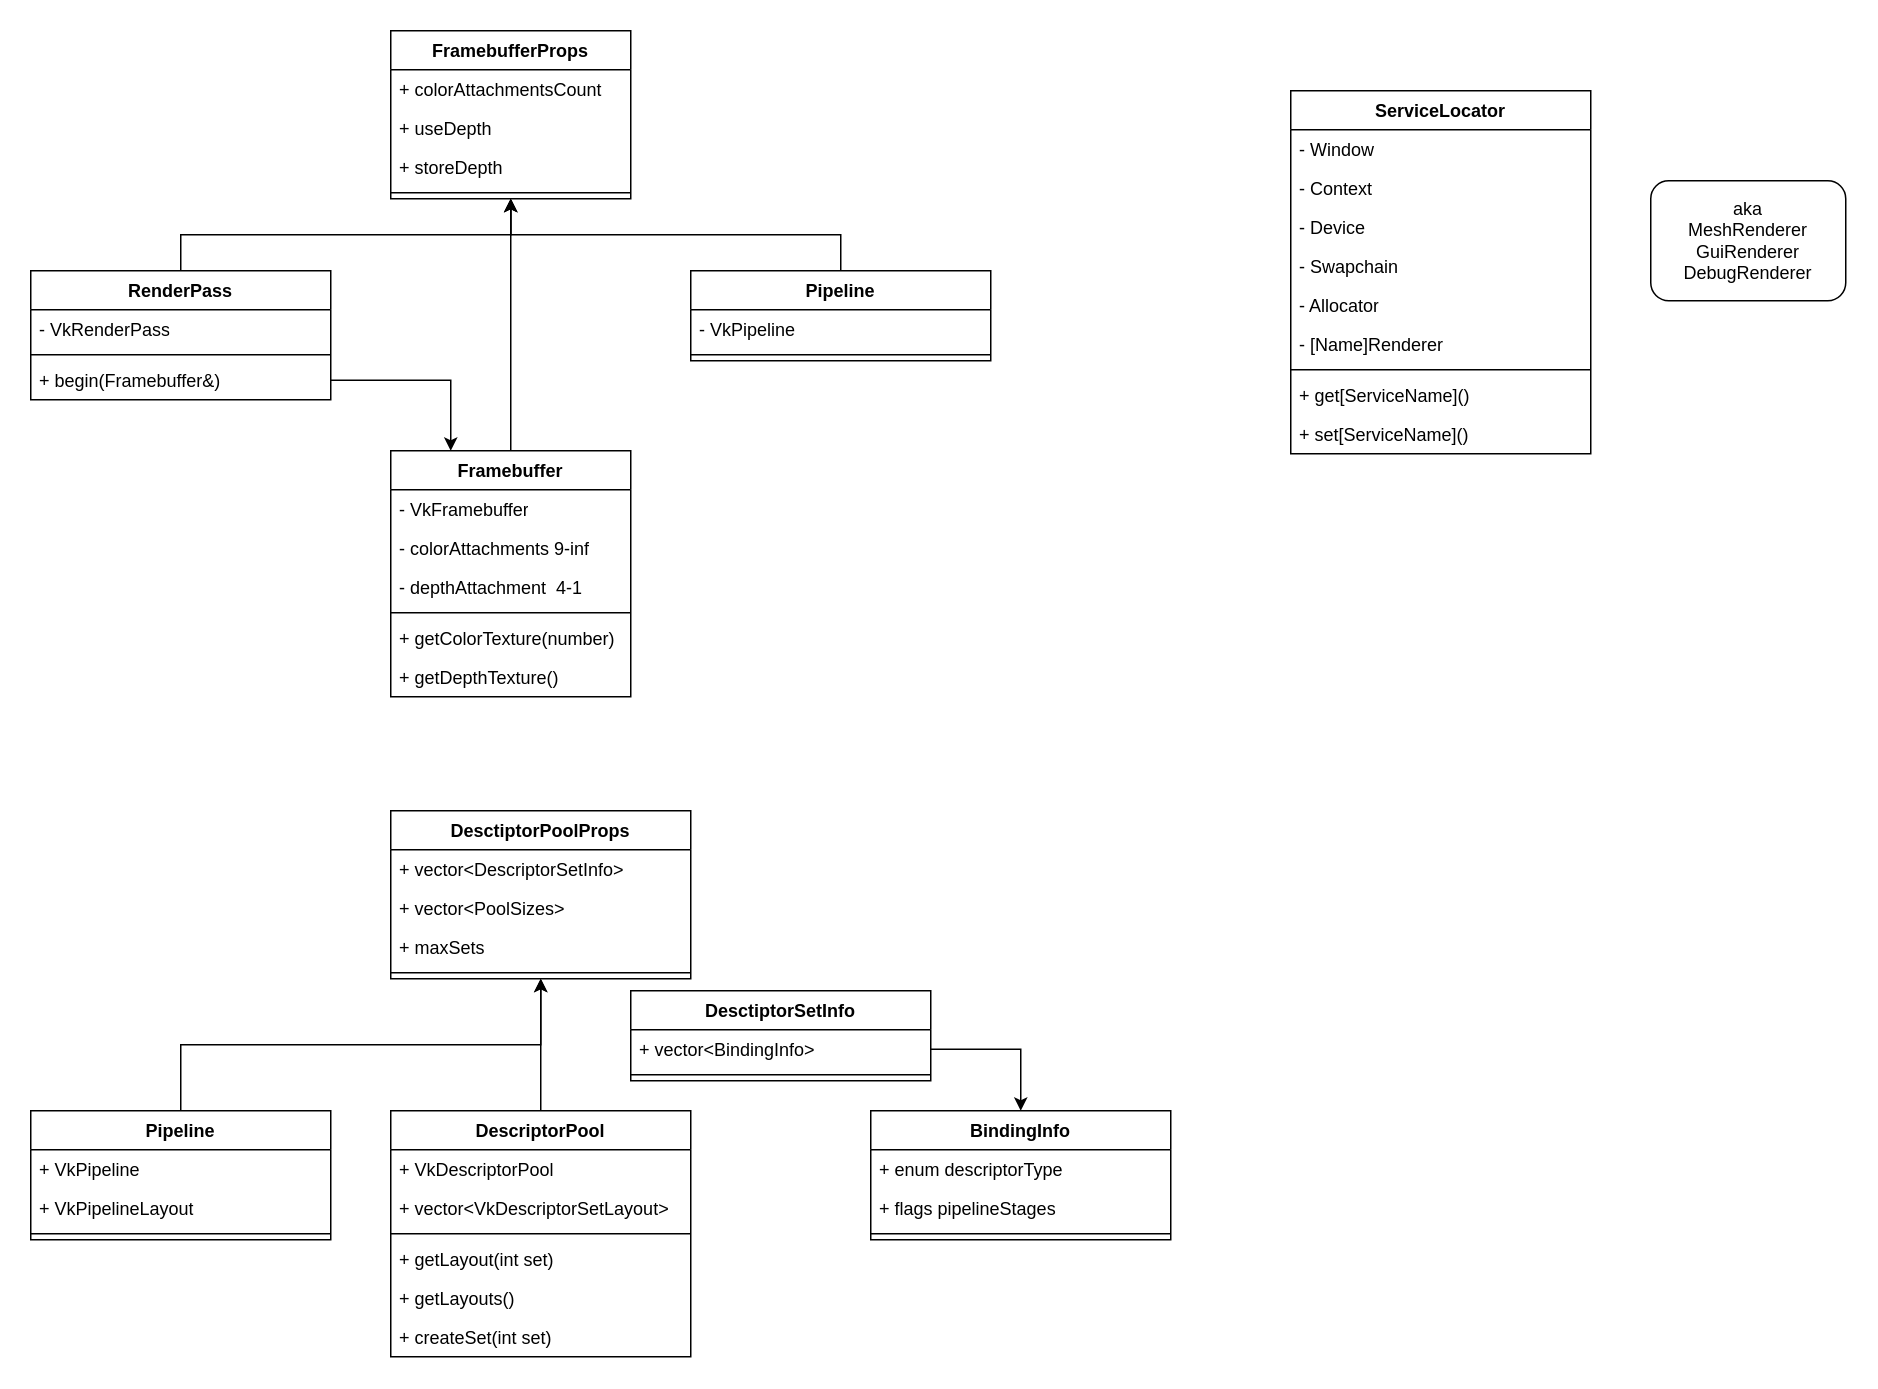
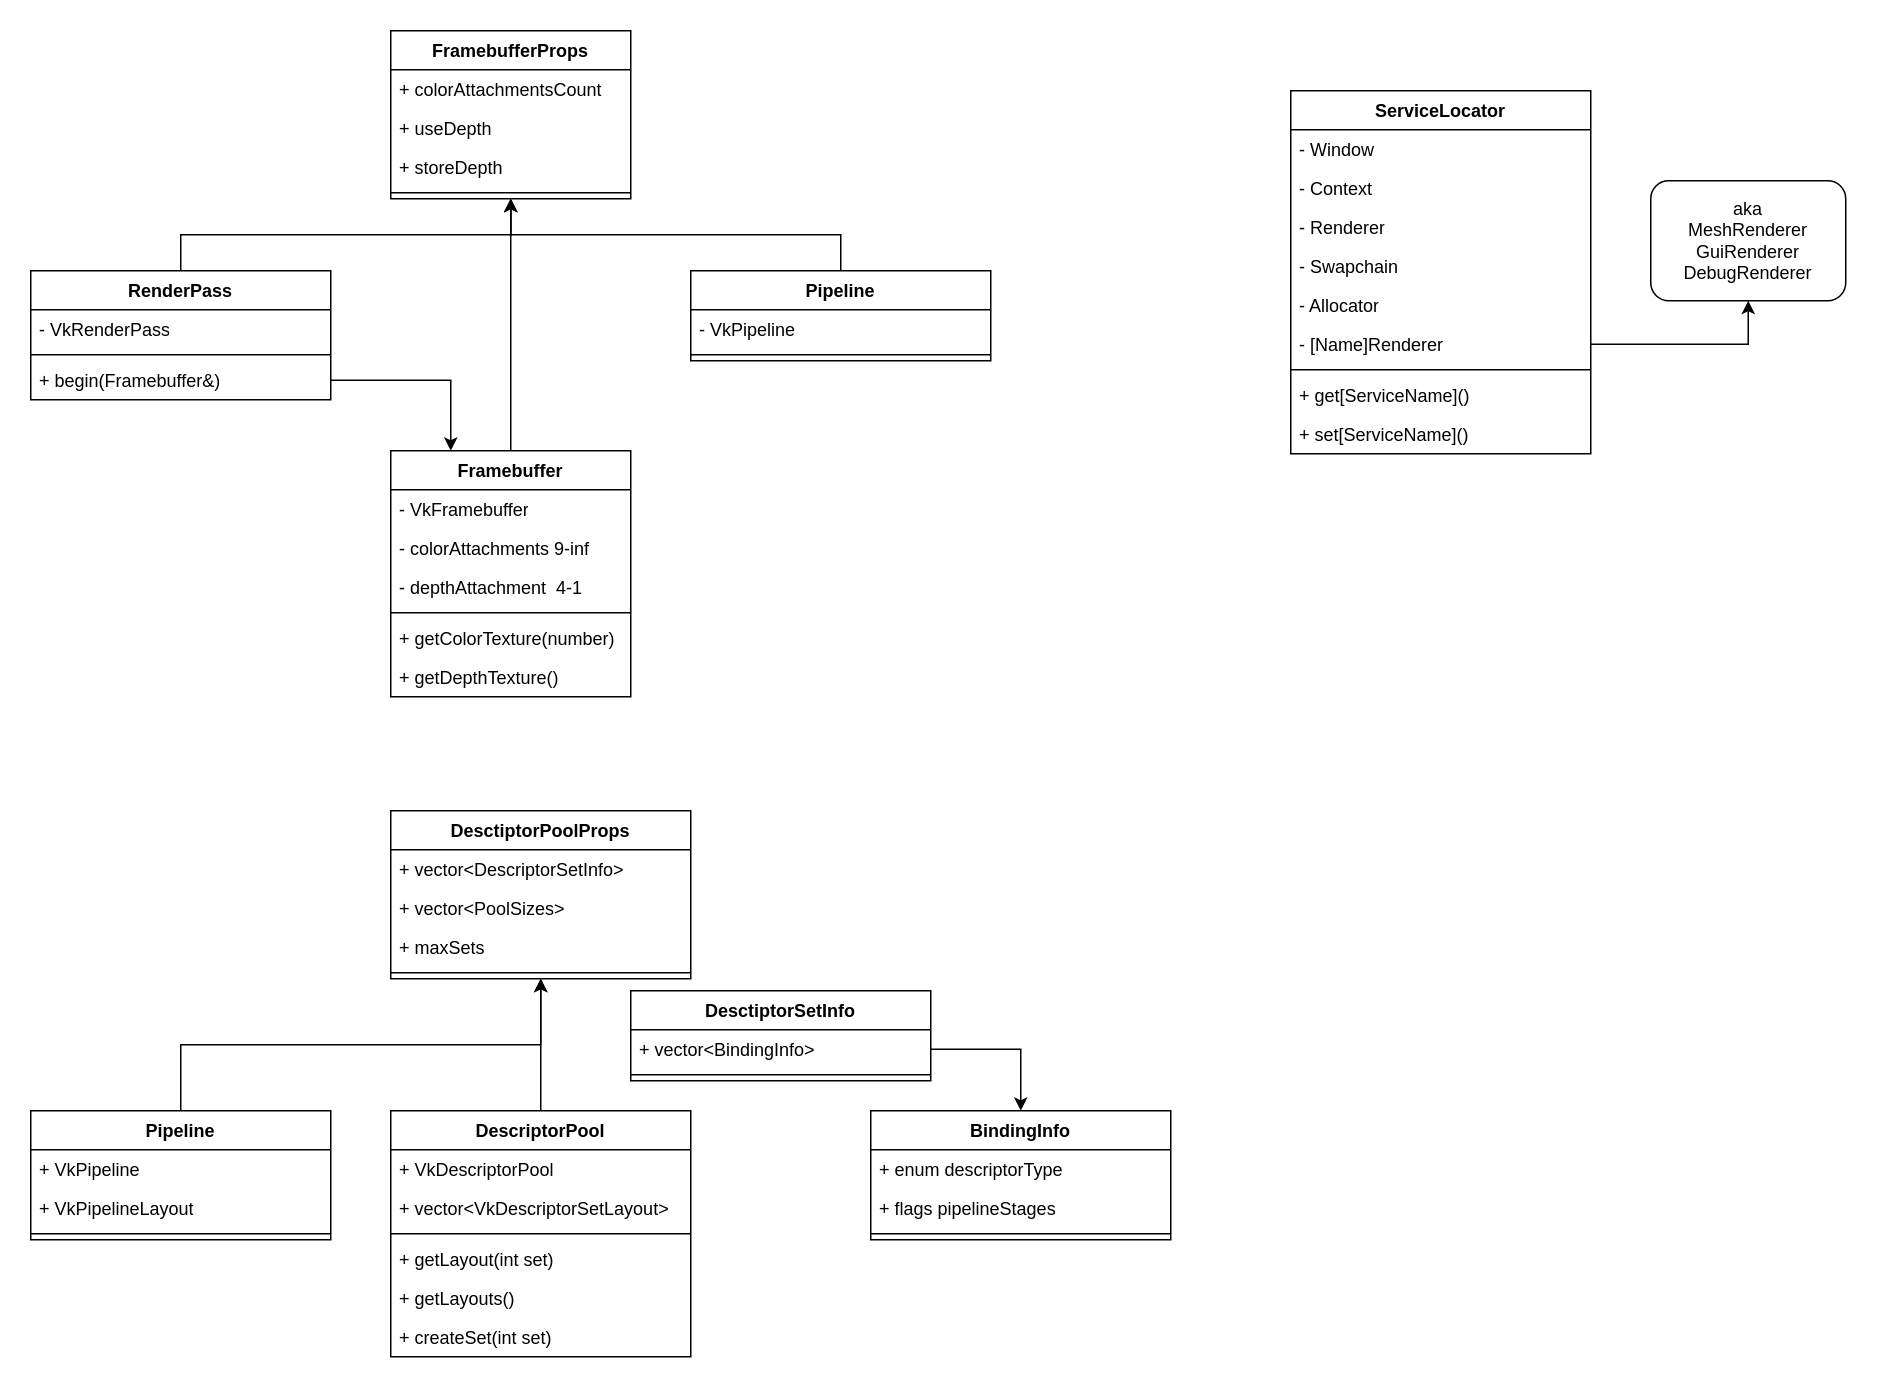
node "- Device": label "- Device" -> "- Renderer"
edge "- [Name]Renderer" -> "aka MeshRenderer GuiRenderer DebugRenderer": added
